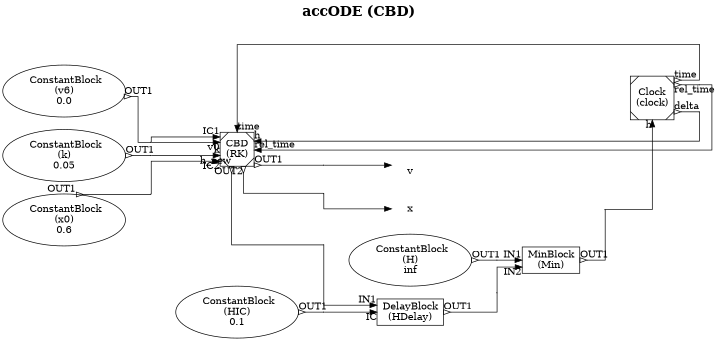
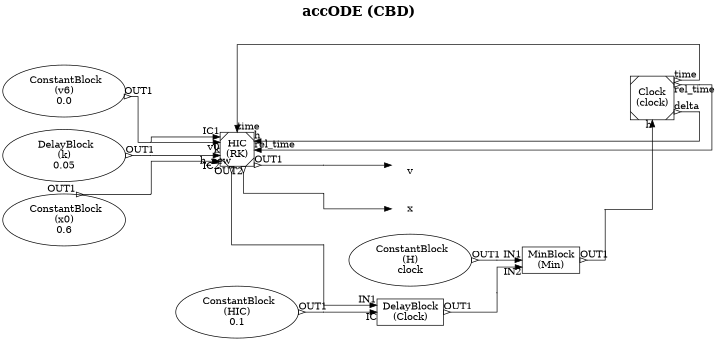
node "CBD (RK)": label "CBD (RK)" -> "HIC (RK)"
node "ConstantBlock (k) 0.05": label "ConstantBlock (k) 0.05" -> "DelayBlock (k) 0.05"
node "ConstantBlock (H) inf": label "ConstantBlock (H) inf" -> "ConstantBlock (H) clock"
node "DelayBlock (HDelay)": label "DelayBlock (HDelay)" -> "DelayBlock (Clock)"
